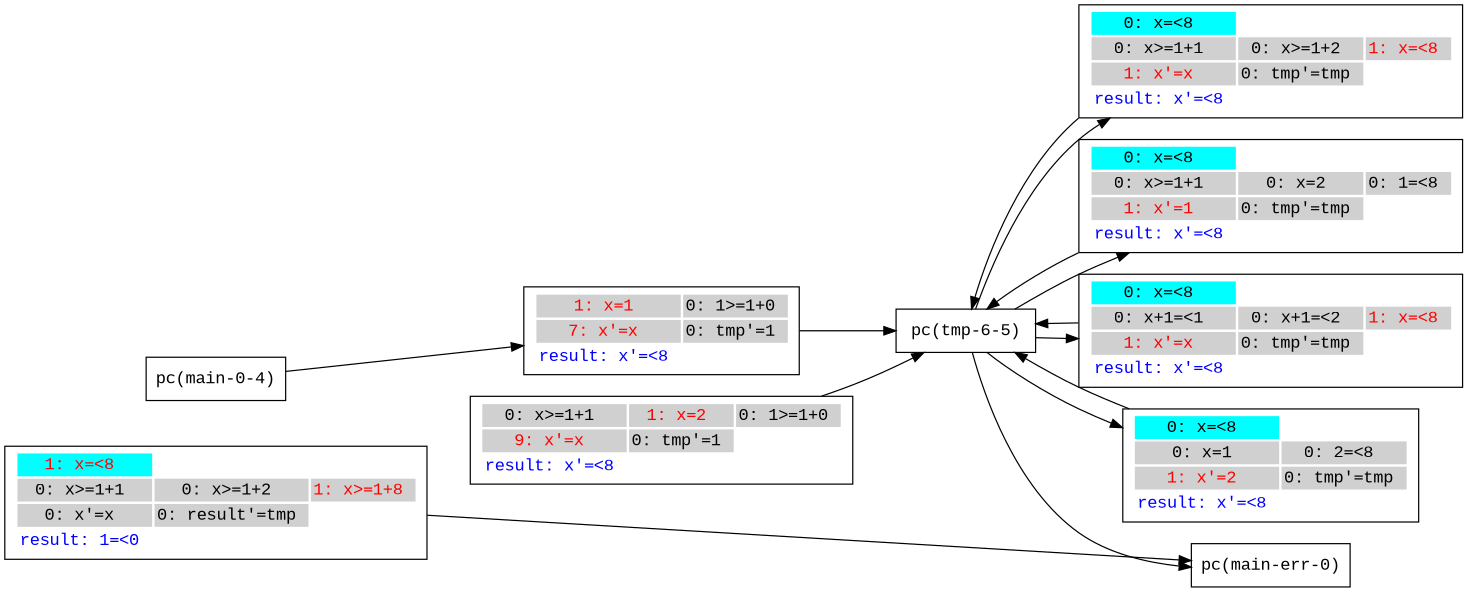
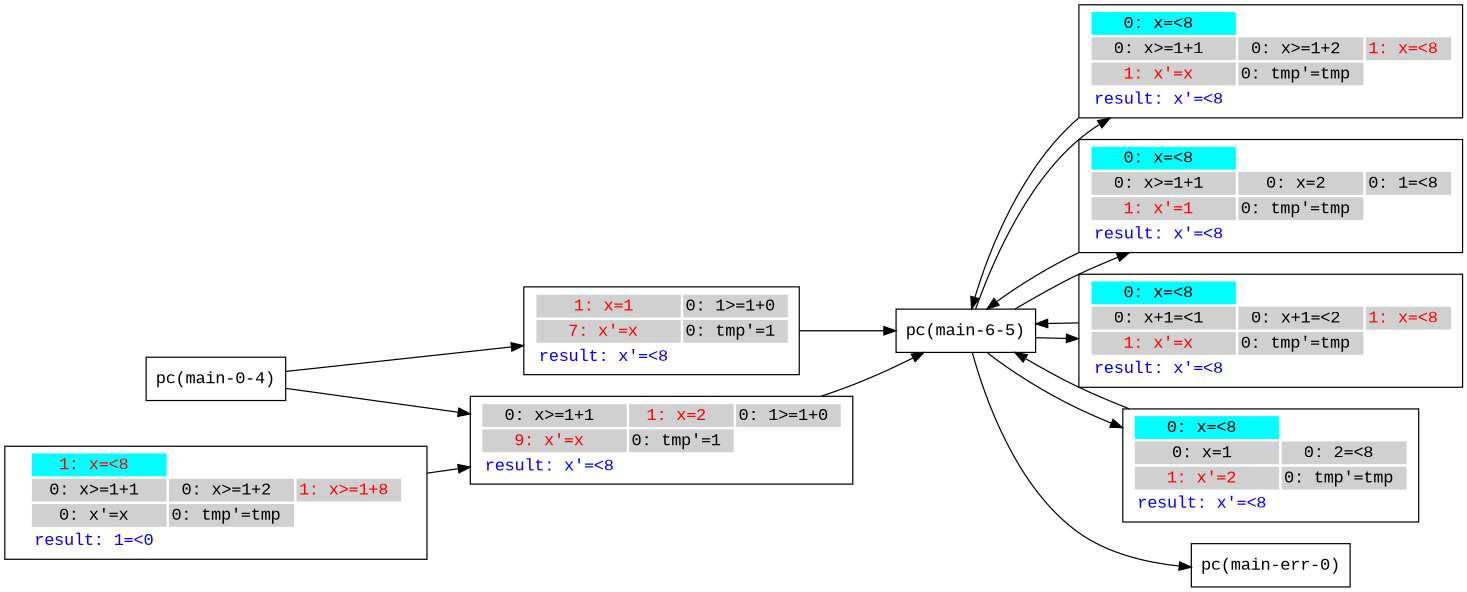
node "pc(tmp-6-5)": label "pc(tmp-6-5)" -> "pc(main-6-5)"
edge "pc(main-0-4)" -> "0: x>=1+1": added
node "1: x=<8": text "0: result'=tmp" -> "0: tmp'=tmp"
edge "1: x=<8" -> "pc(main-err-0)": now "1: x=<8" -> "0: x>=1+1"
